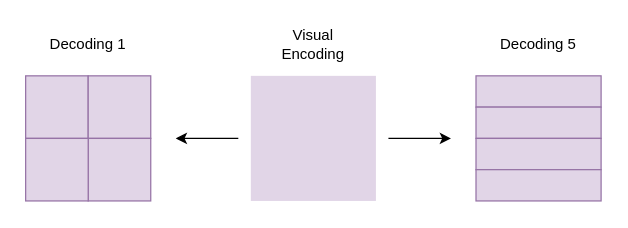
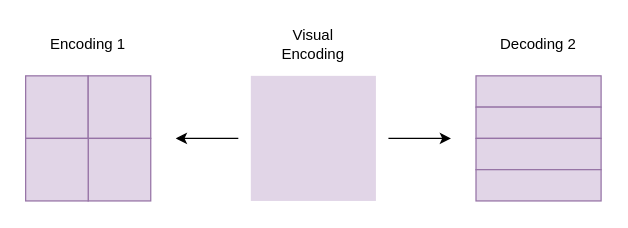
node "Decoding 1": label "Decoding 1" -> "Encoding 1"
node "Decoding 5": label "Decoding 5" -> "Decoding 2"
